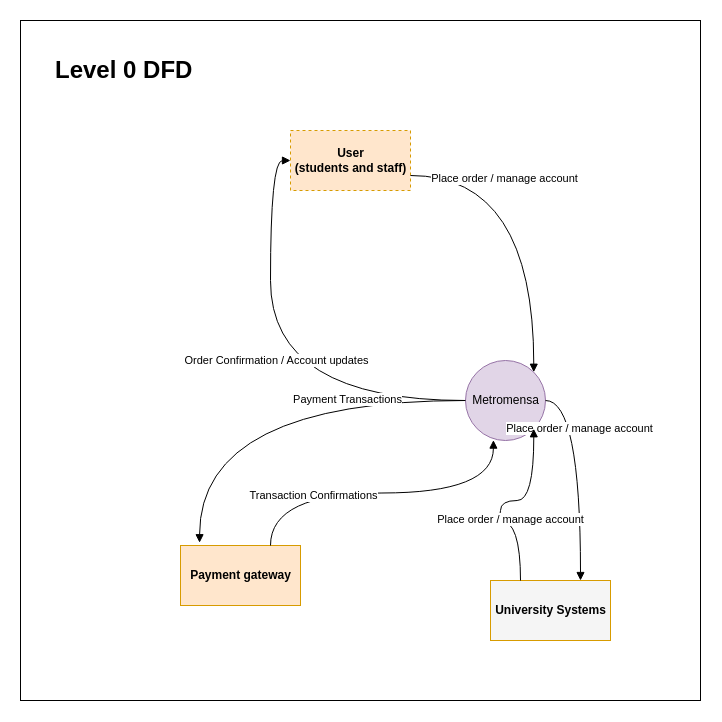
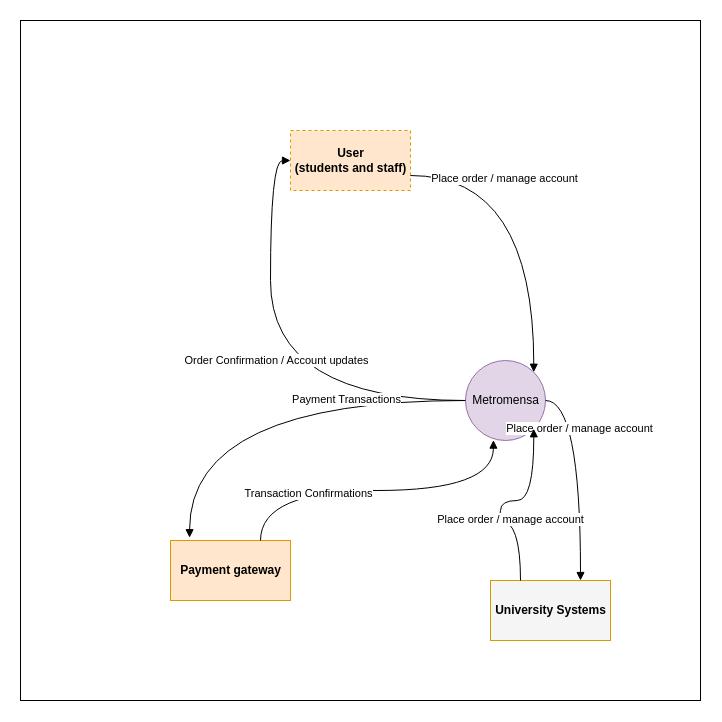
node "Level 0 DFD": removed
node "Payment gateway": moved (241, 576) -> (231, 571)
